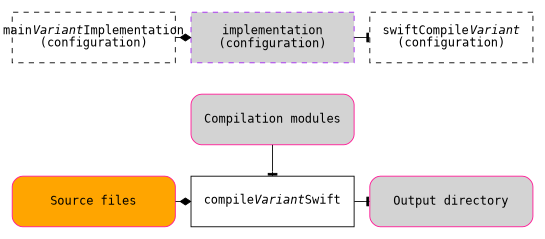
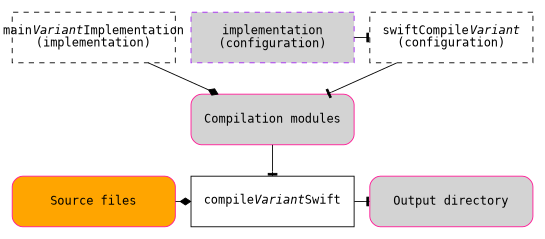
edge "main" -> "implementation (configuration)": now "main" -> "Compilation modules"
node "main": text "(configuration)" -> "(implementation)"
edge "swiftCompile" -> "Compilation modules": added
